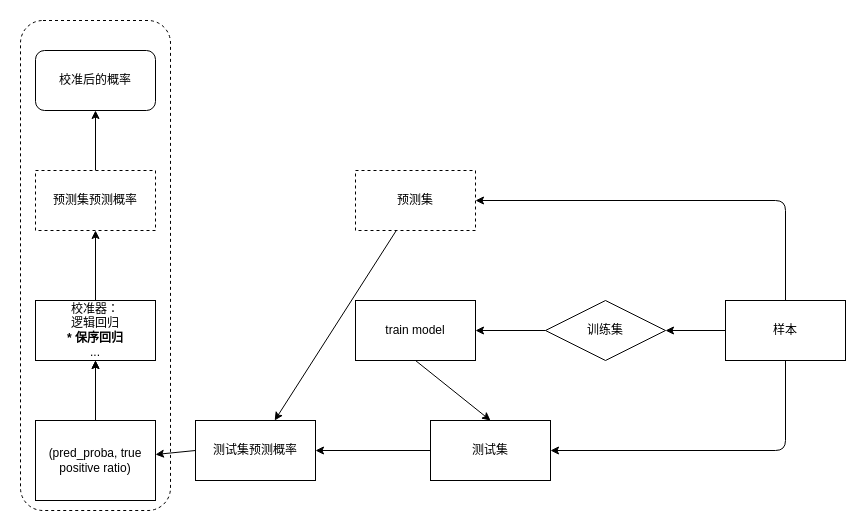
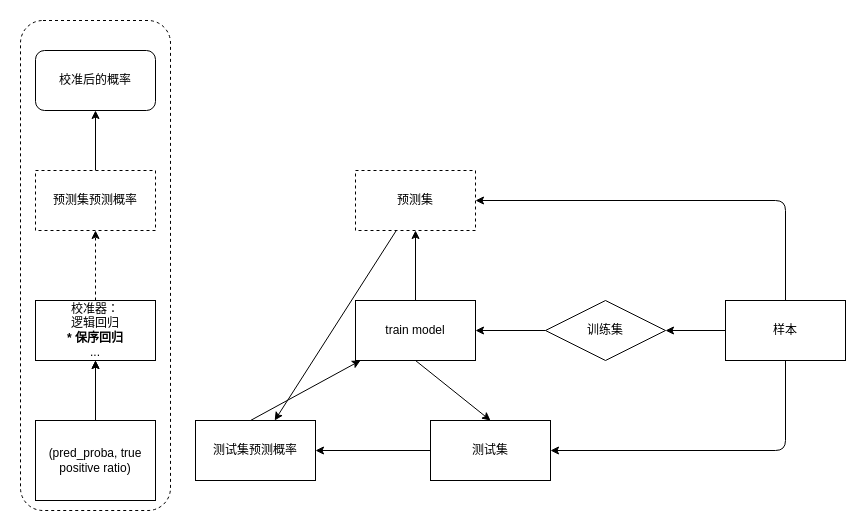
edge "校准器： 逻辑回归 * 保序回归 ..." -> "预测集预测概率": style solid -> dashed
edge "train model" -> "预测集": added
edge "测试集预测概率" -> "(pred_proba, true positive ratio)": now "测试集预测概率" -> "train model"
